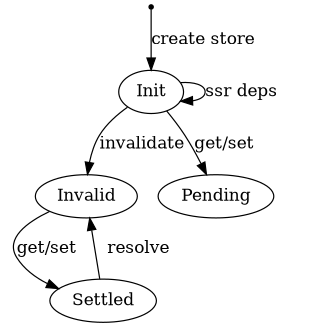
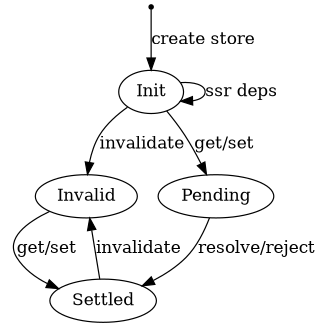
edge "Settled" -> "Invalid": label "resolve" -> "invalidate"
edge "Pending" -> "Settled": added, label "resolve/reject"
